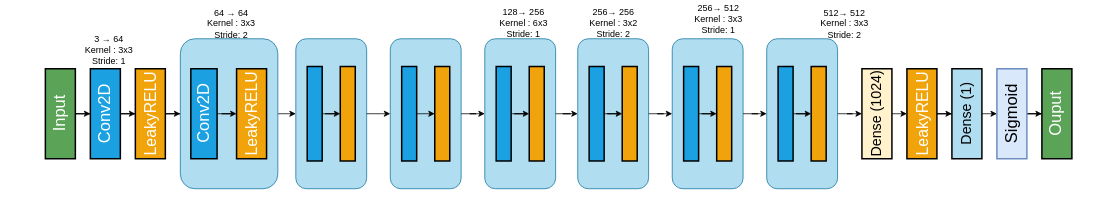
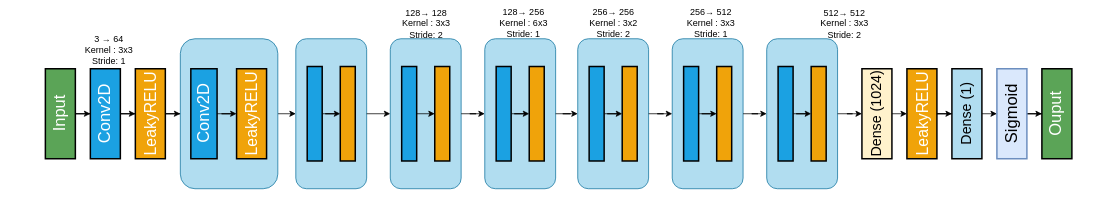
node "256→ 512 Kernel : 3x3 Stride: 1": moved (719, 19) -> (711, 23)
node "64 → 64 Kernel : 3x3 Stride: 2": removed
node "128→ 128 Kernel : 3x3 Stride: 2": added
